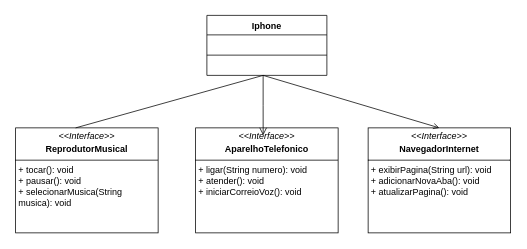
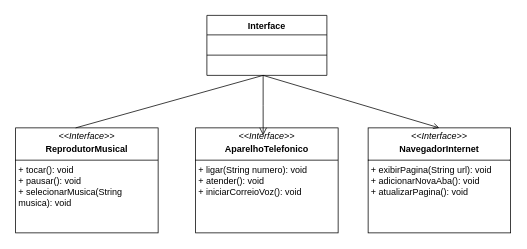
node "Iphone": label "Iphone" -> "Interface"
